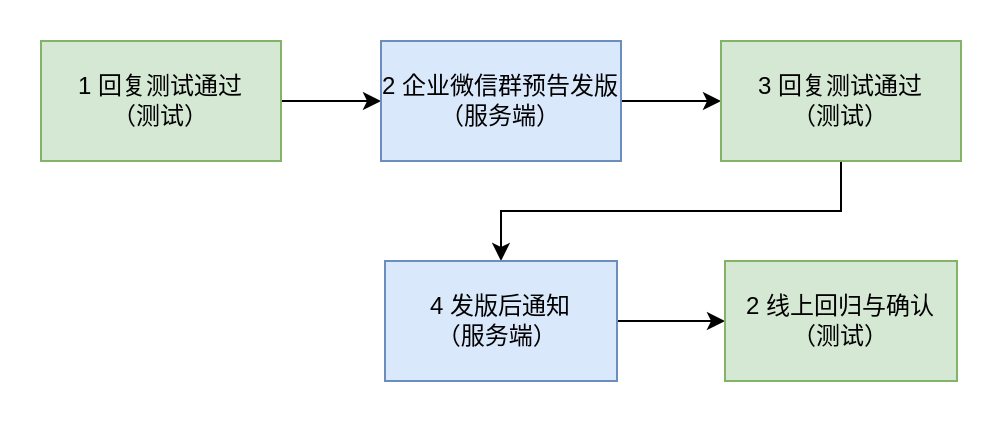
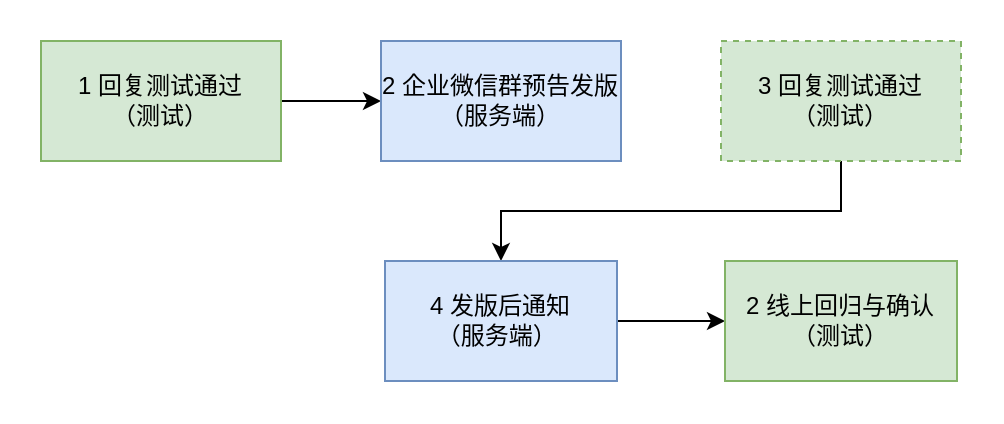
edge "2 企业微信群预告发版 （服务端）" -> "3 回复测试通过 （测试）": removed
node "3 回复测试通过 （测试）": style solid -> dashed
